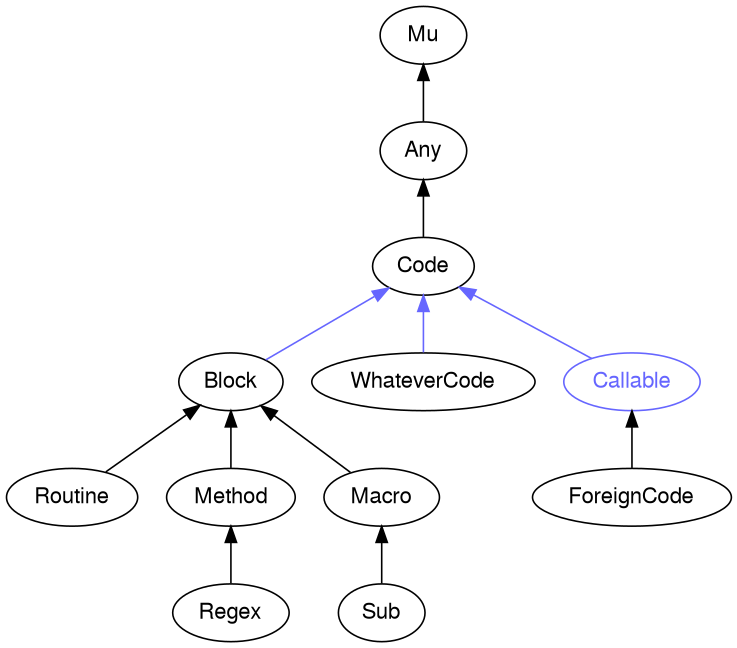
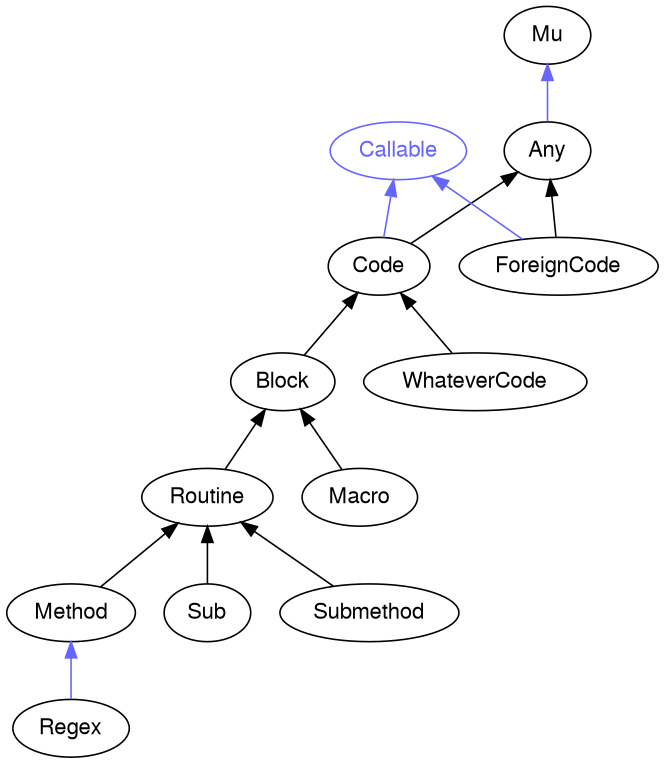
edge "Any" -> "Mu": color #000000 -> #6666ff
edge "ForeignCode" -> "Any": added
edge "Callable" -> "Code": reversed
edge "Block" -> "Code": color #6666ff -> #000000
edge "WhateverCode" -> "Code": color #6666ff -> #000000
edge "Method" -> "Block": now "Method" -> "Routine"
edge "ForeignCode" -> "Callable": color #000000 -> #6666ff
edge "Regex" -> "Method": color #000000 -> #6666ff
edge "Sub" -> "Macro": now "Sub" -> "Routine"
node "Submethod": added
